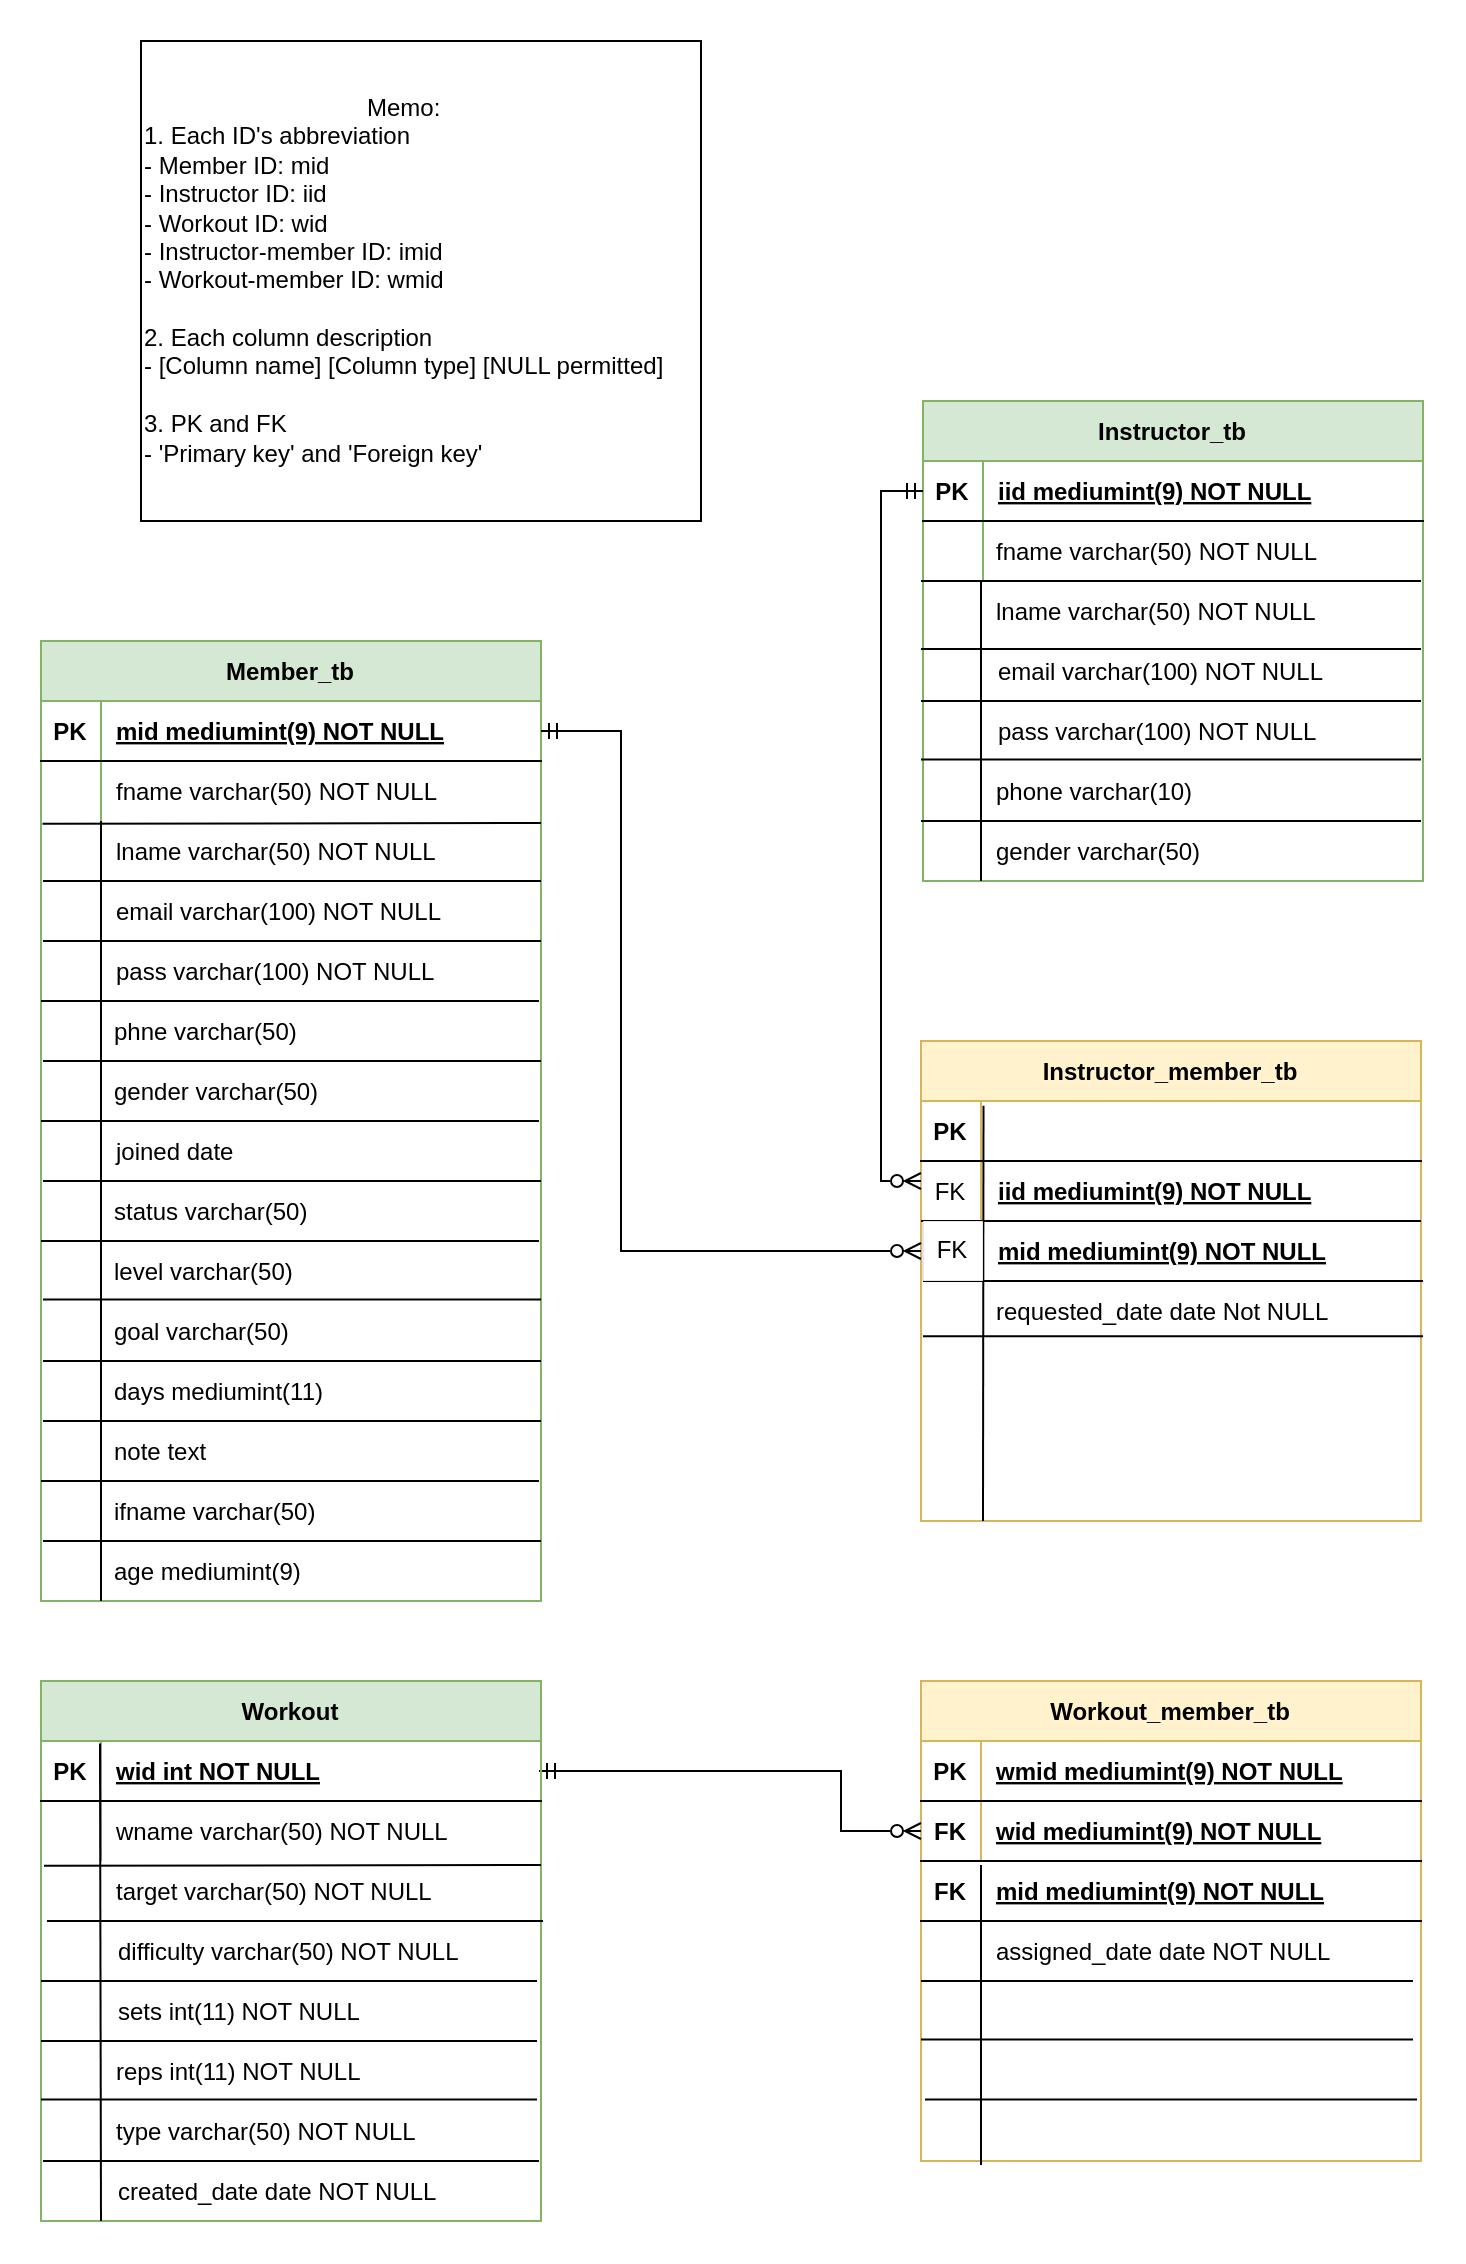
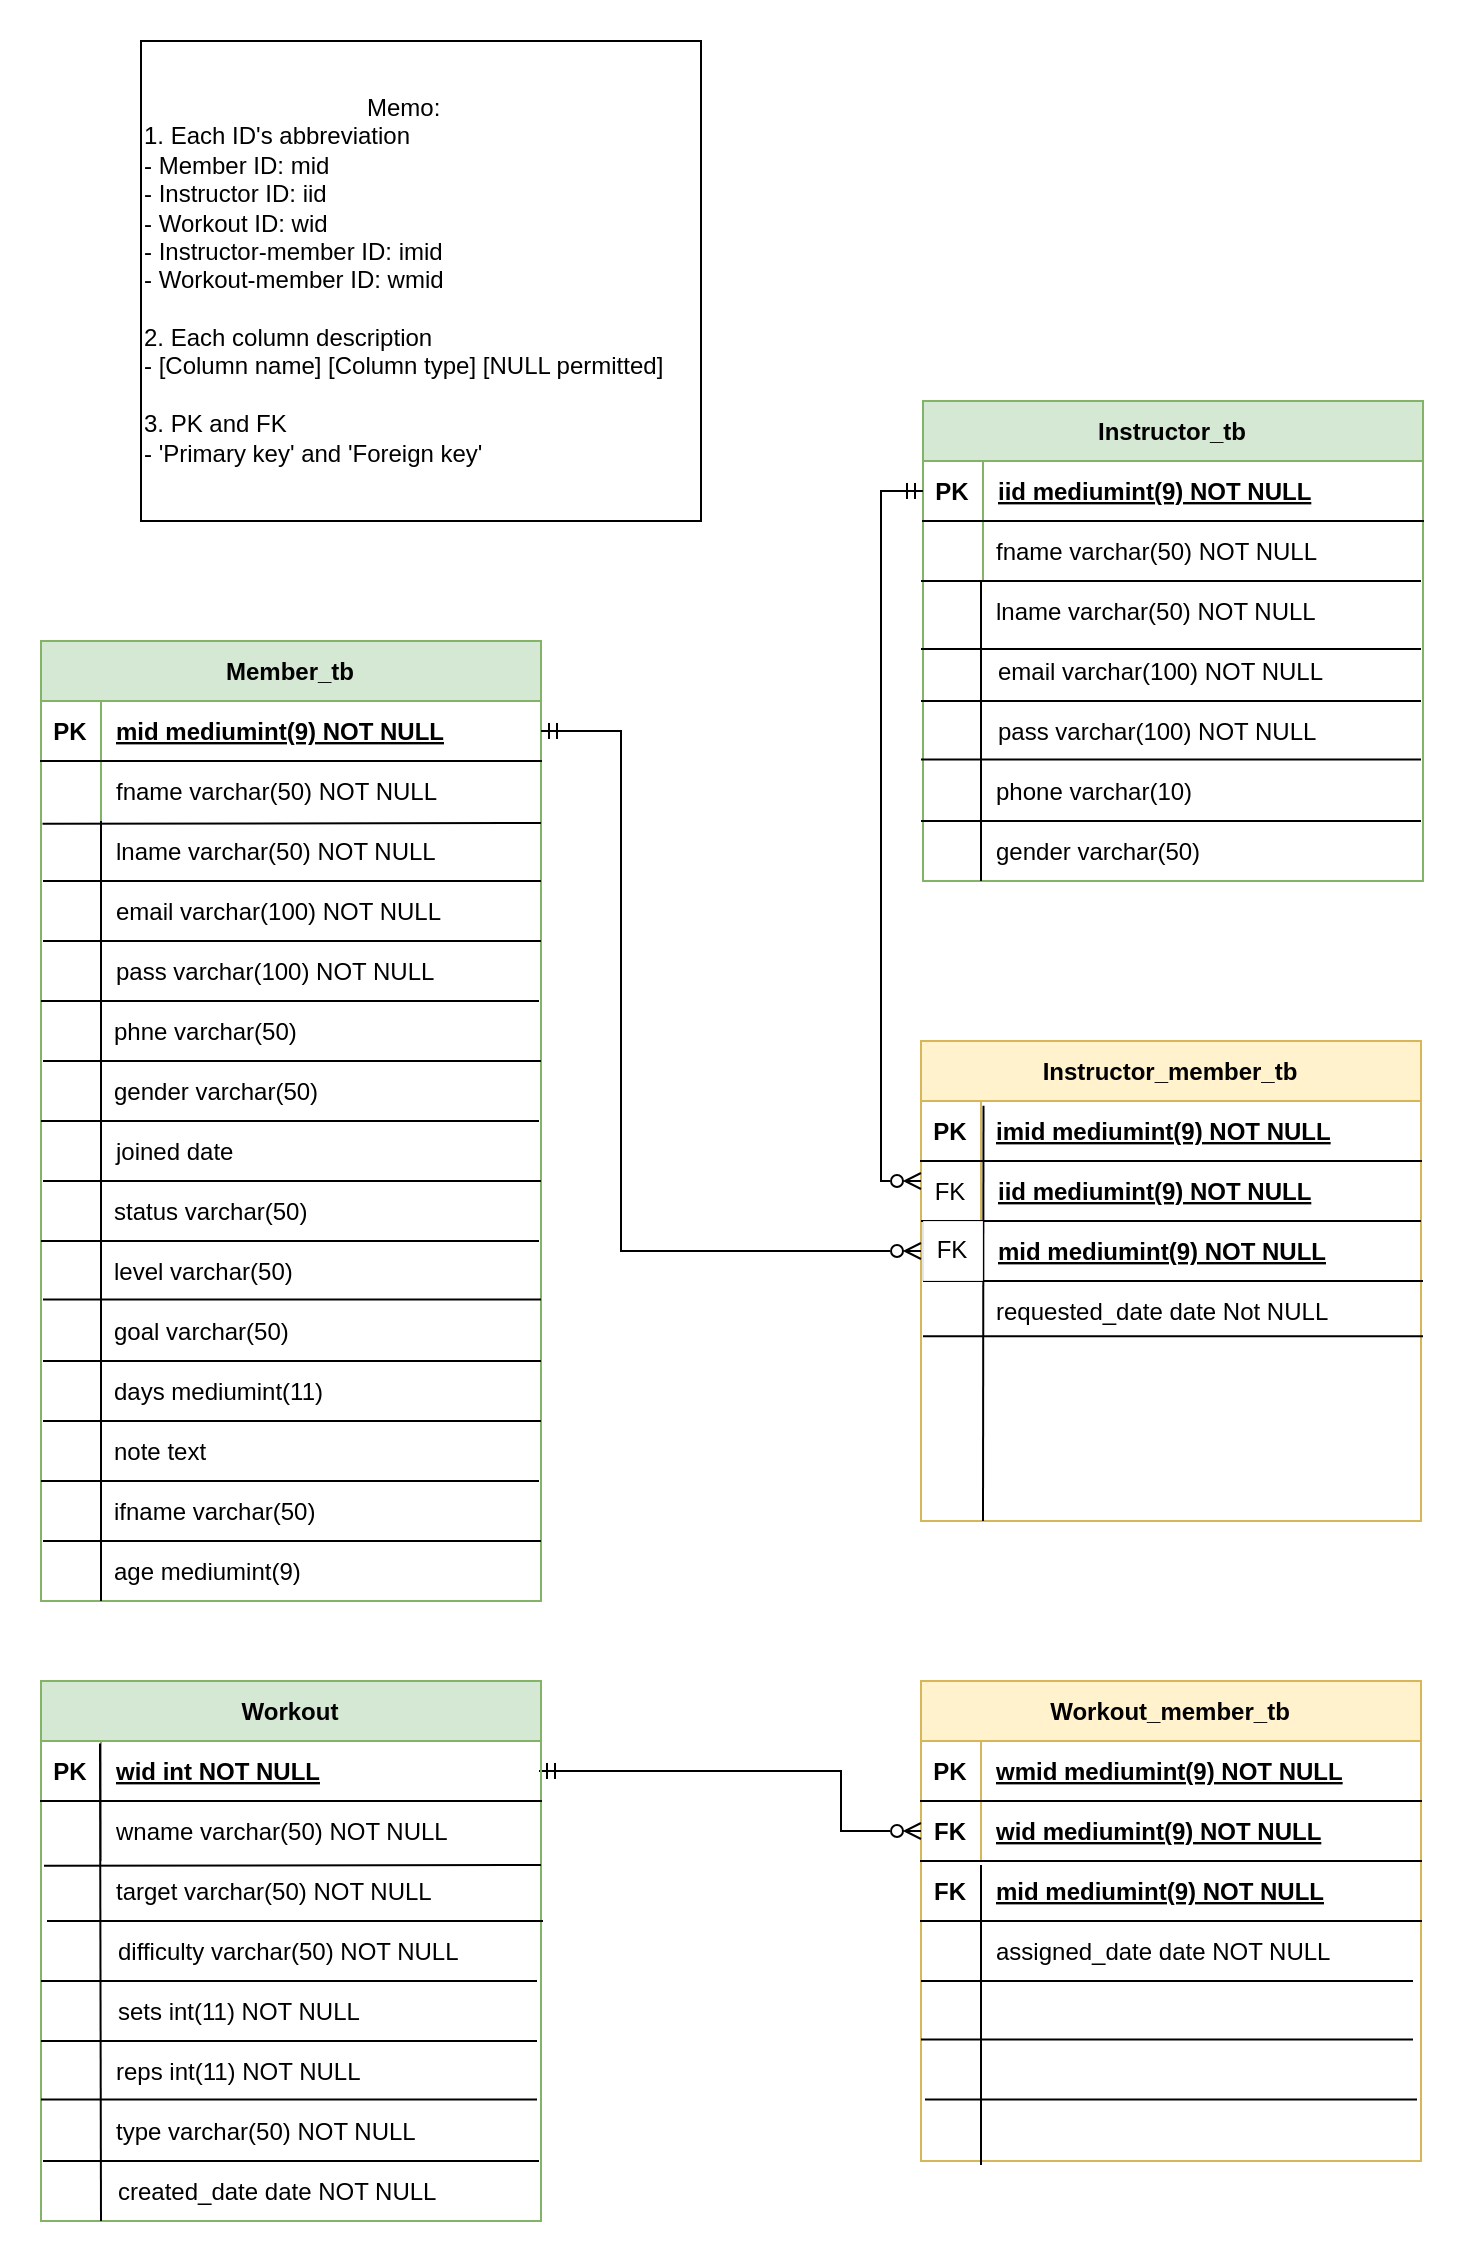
node "imid mediumint(9) NOT NULL": added
